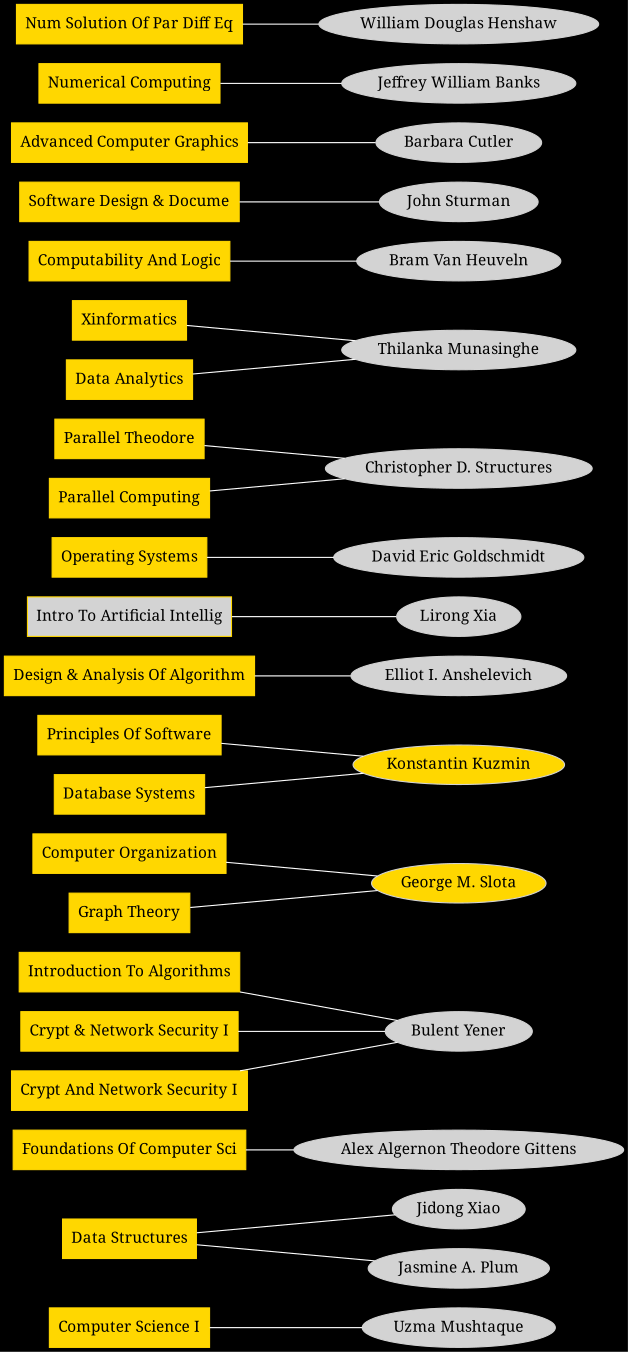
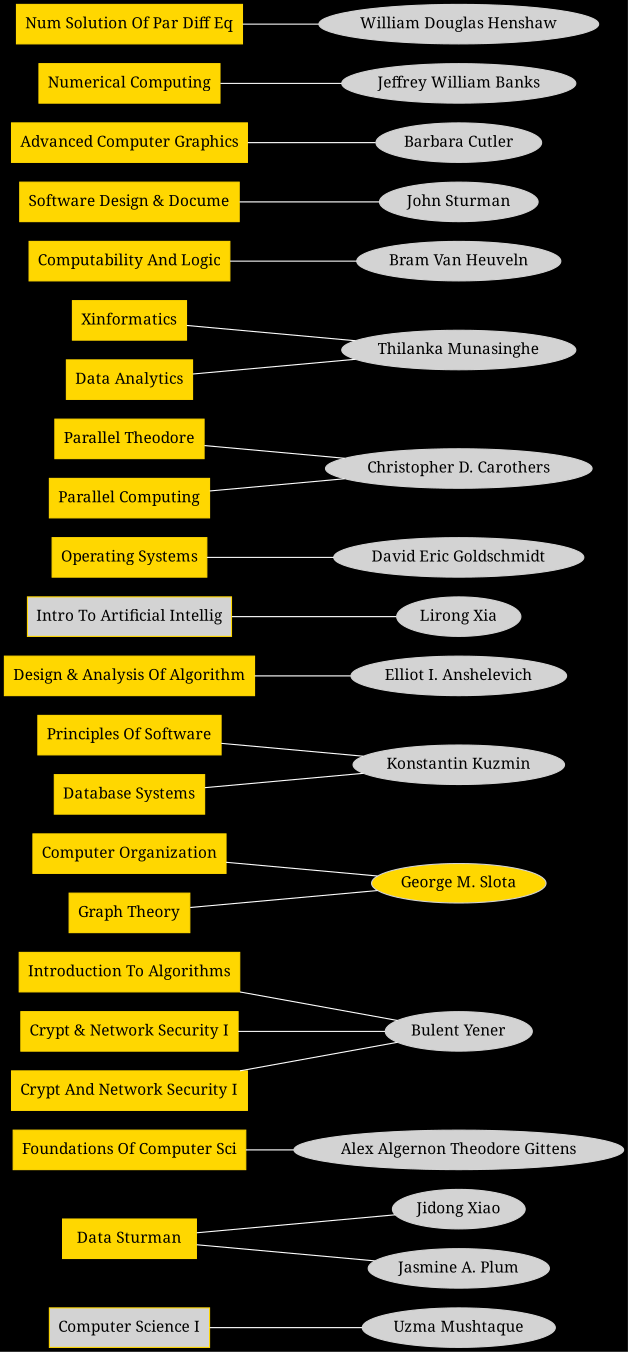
node "Christopher D. Structures": label "Christopher D. Structures" -> "Christopher D. Carothers"
node "Konstantin Kuzmin": fillcolor gold -> lightgrey
node "Data Structures": label "Data Structures" -> "Data Sturman"
node "Computer Science I": fillcolor gold -> lightgrey
